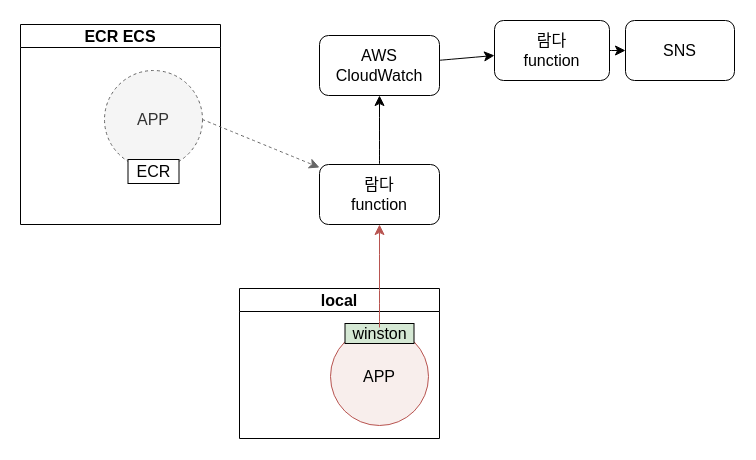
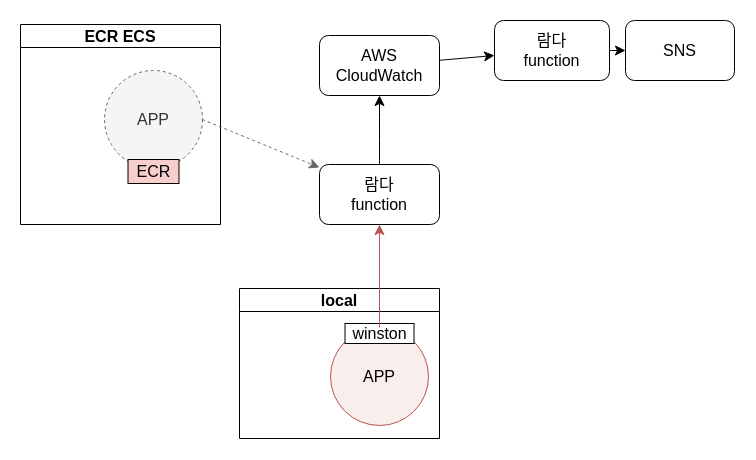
node "ECR": fillcolor #ffffff -> #f8cecc
node "winston": fillcolor #d5e8d4 -> #ffffff
